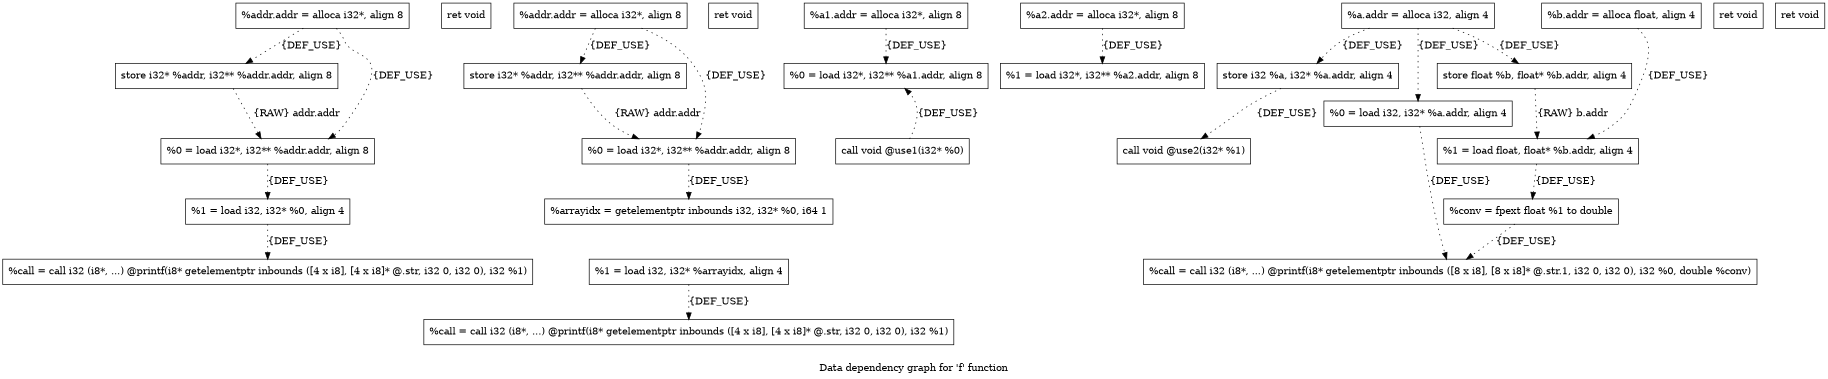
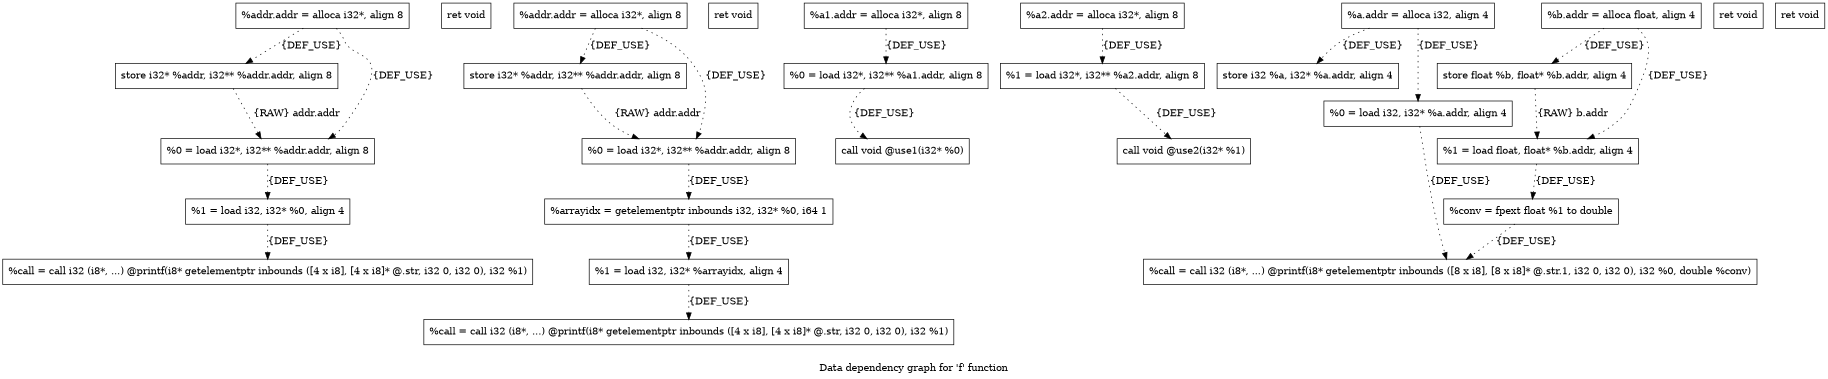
edge "%a.addr = alloca i32, align 4" -> "store float %b, float* %b.addr, align 4": now "%b.addr = alloca float, align 4" -> "store float %b, float* %b.addr, align 4"
edge "store i32 %a, i32* %a.addr, align 4" -> "call void @use2(i32* %1)": now "%1 = load i32*, i32** %a2.addr, align 8" -> "call void @use2(i32* %1)"
edge "call void @use1(i32* %0)" -> "%0 = load i32*, i32** %a1.addr, align 8": reversed
edge "%arrayidx = getelementptr inbounds i32, i32* %0, i64 1" -> "%1 = load i32, i32* %arrayidx, align 4": added, label "{DEF_USE}"
